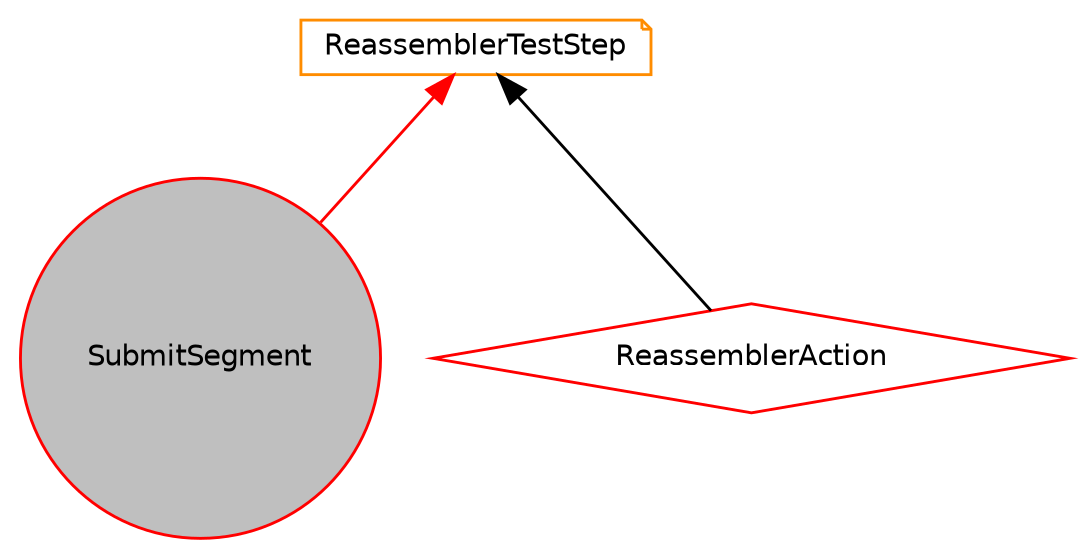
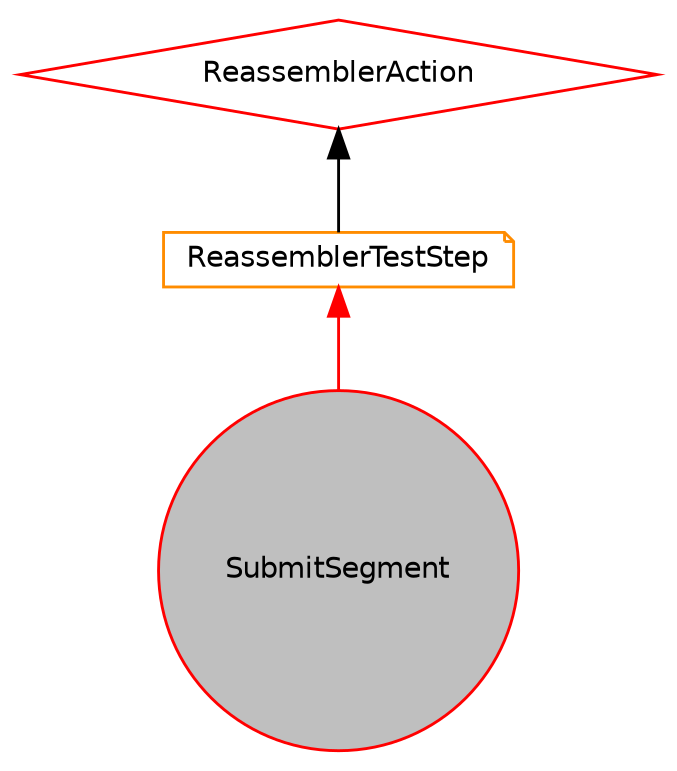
edge "ReassemblerAction" -> "ReassemblerTestStep": reversed
